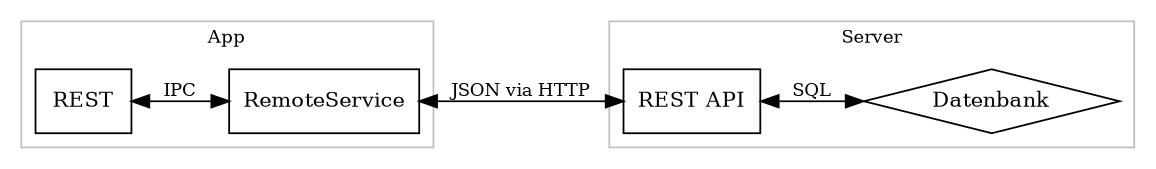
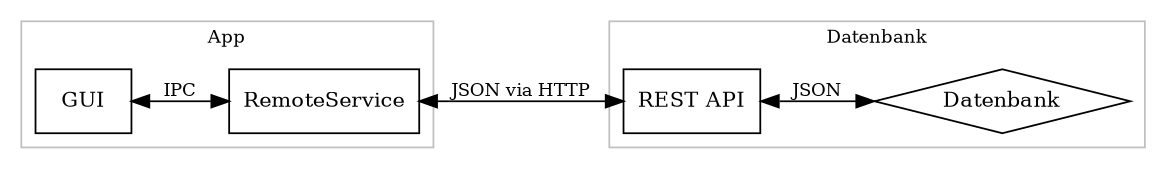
cluster "Server": label "Server" -> "Datenbank"
edge "REST API" -- "Datenbank": label "SQL" -> "JSON"
node "REST": label "REST" -> "GUI"
